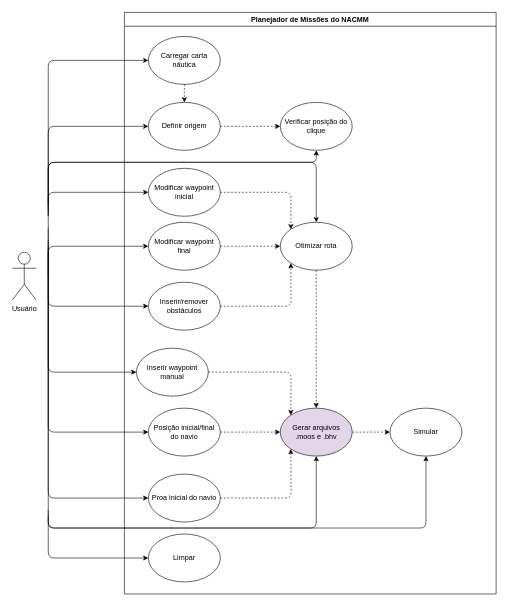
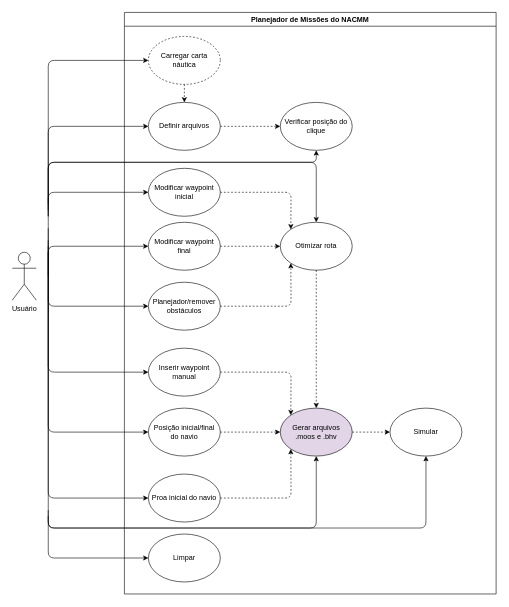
node "Carregar carta náutica": style solid -> dashed
node "Definir origem": label "Definir origem" -> "Definir arquivos"
node "Inserir/remover obstáculos": label "Inserir/remover obstáculos" -> "Planejador/remover obstáculos"
node "Inserir waypoint manual": moved (173, 372) -> (185, 372)
